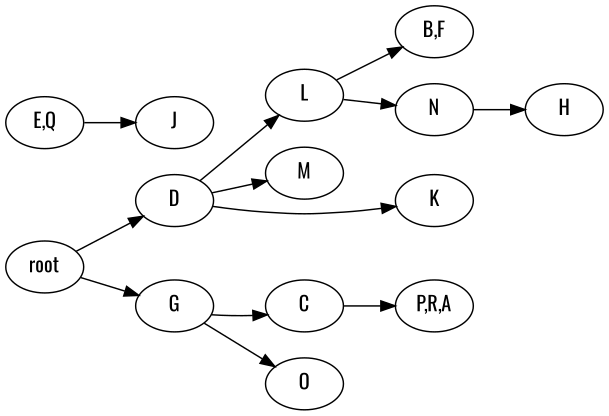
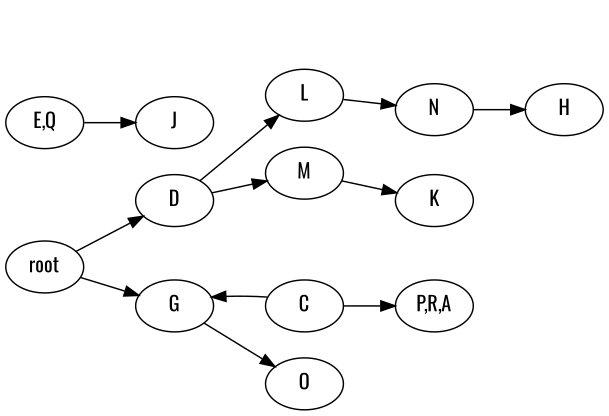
node "B,F": removed
edge "D" -> "K": now "M" -> "K"
edge "G" -> "C": reversed
